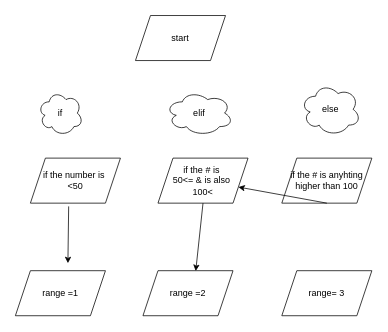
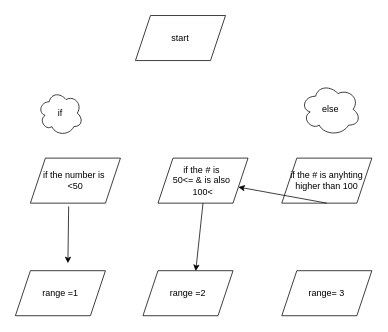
node "elif": removed
